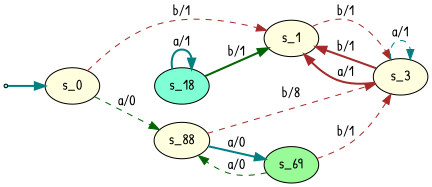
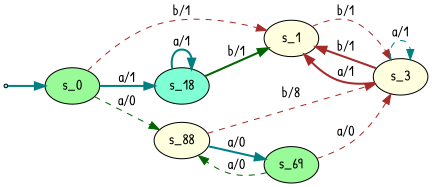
node "s_0": fillcolor lightyellow -> palegreen
edge "s_0" -> "s_18": added, label "a/1"
edge "s_69" -> "s_3": label "b/1" -> "a/0"
